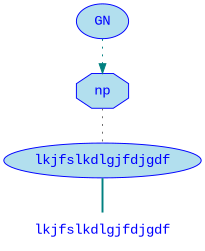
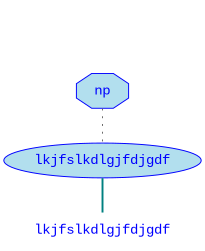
node "GN": removed
